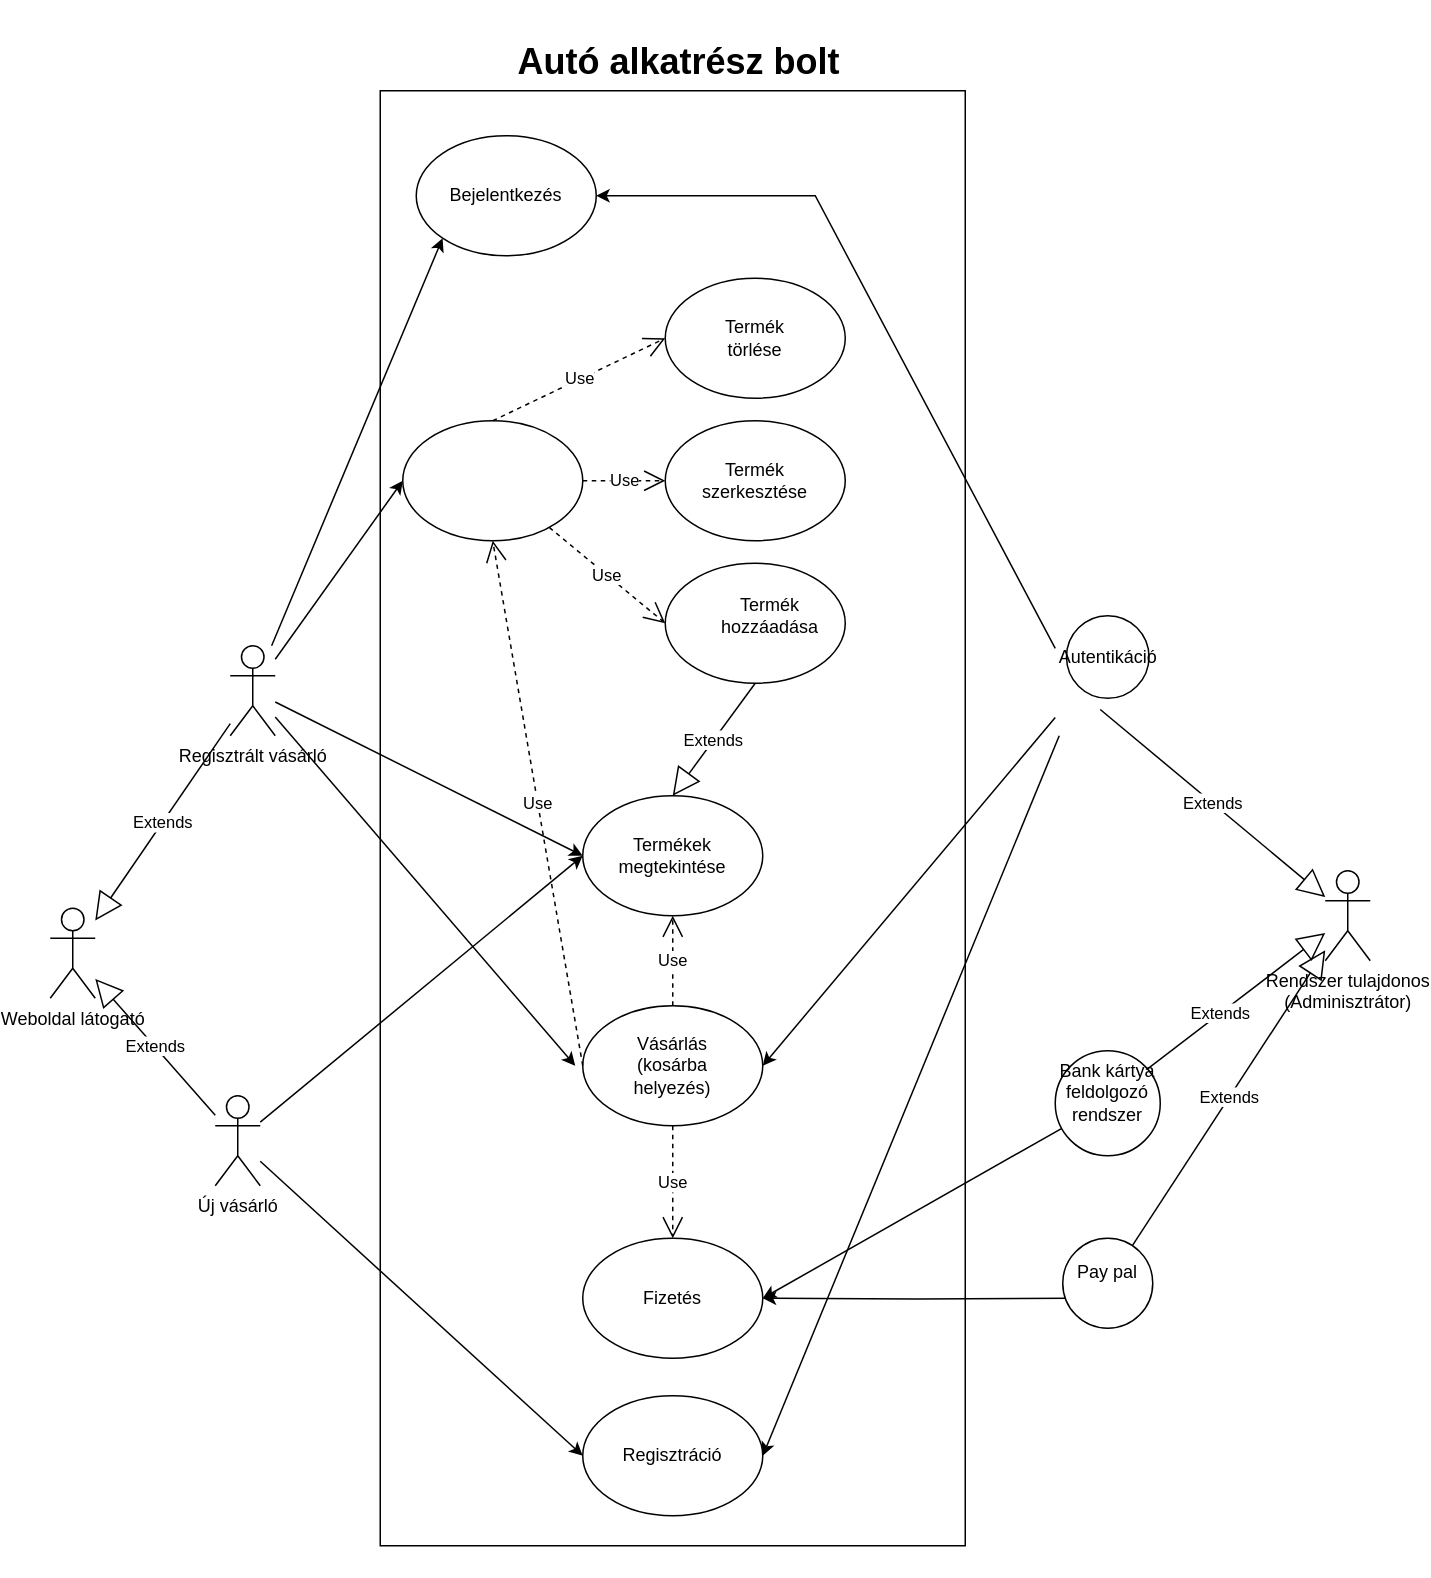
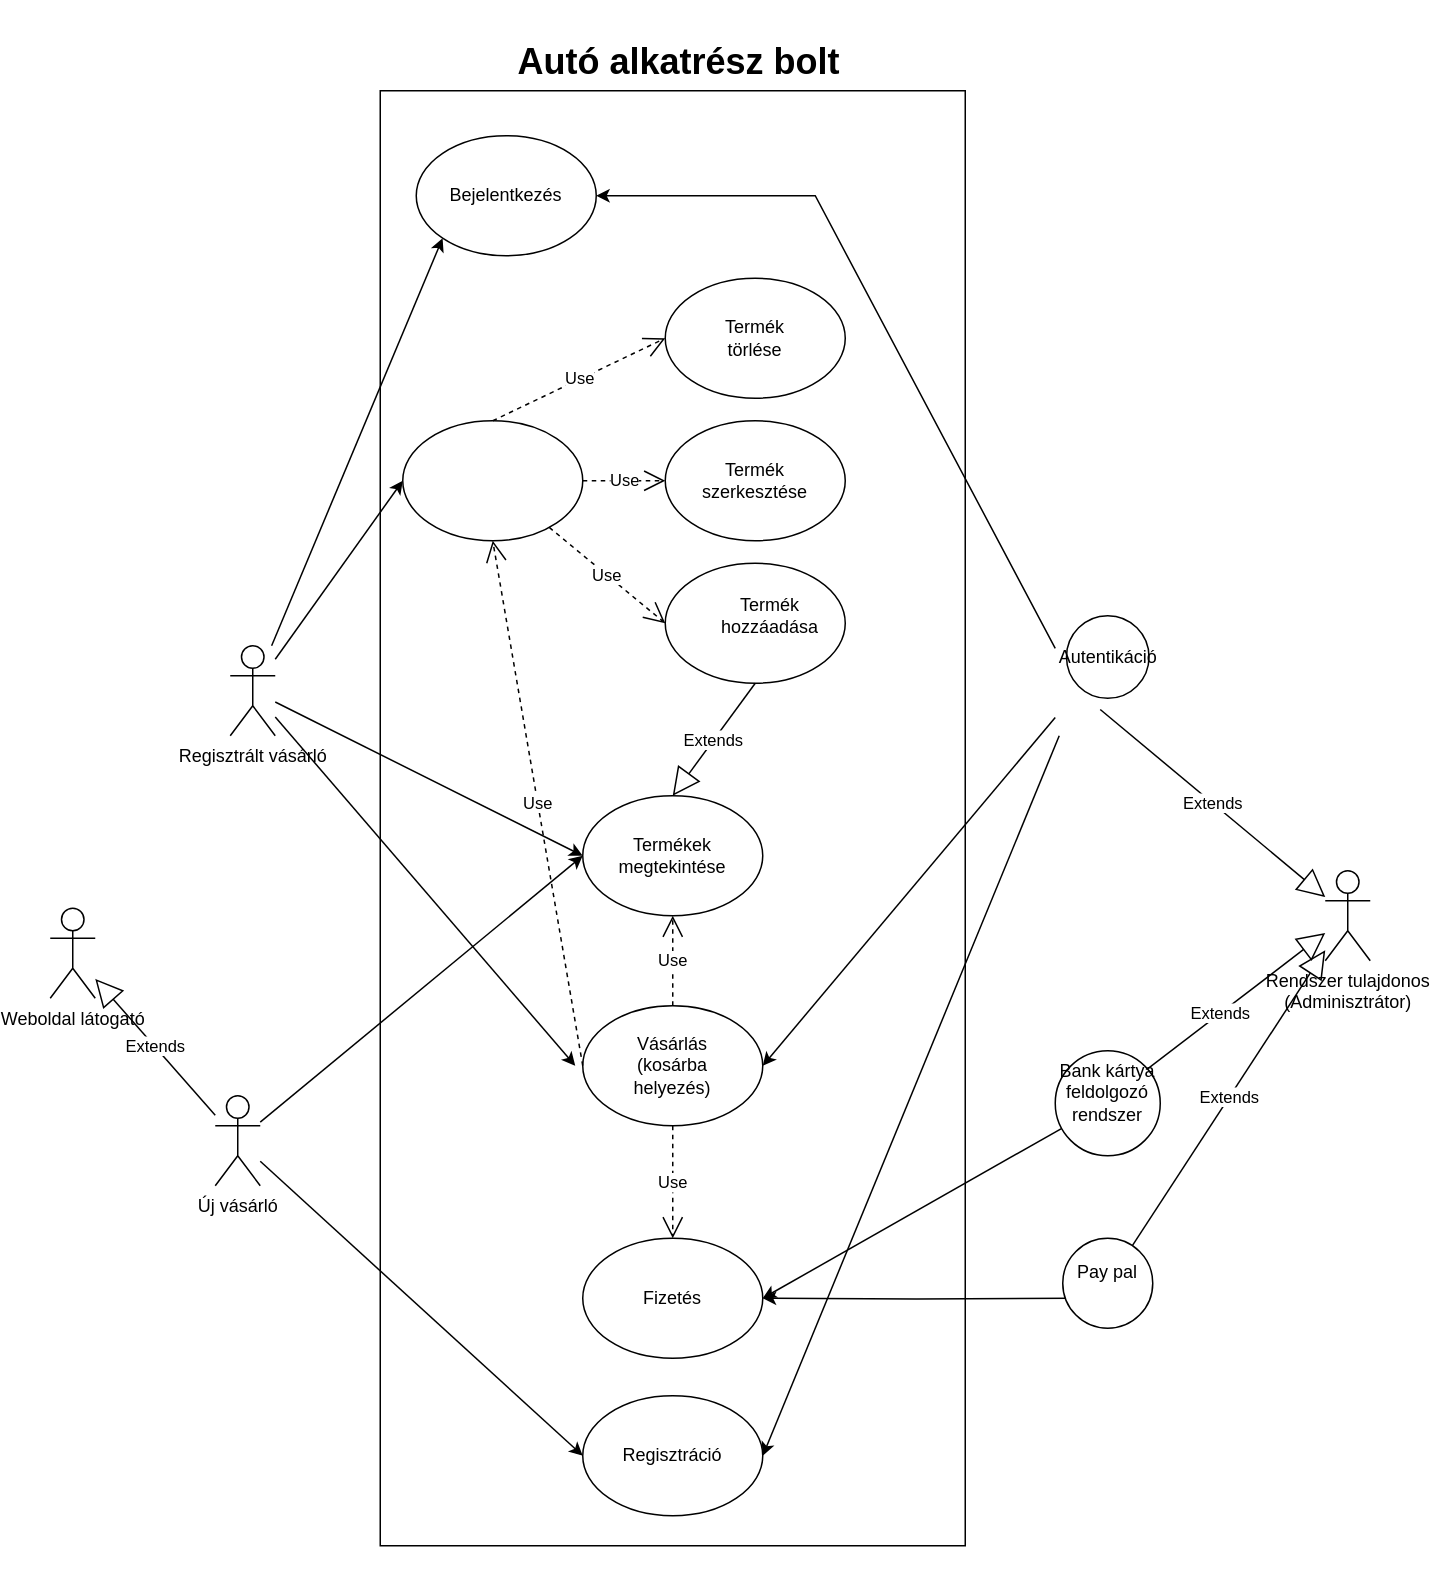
edge "Regisztrált vásárló" -> "Weboldal látogató": removed, label "Extends"
